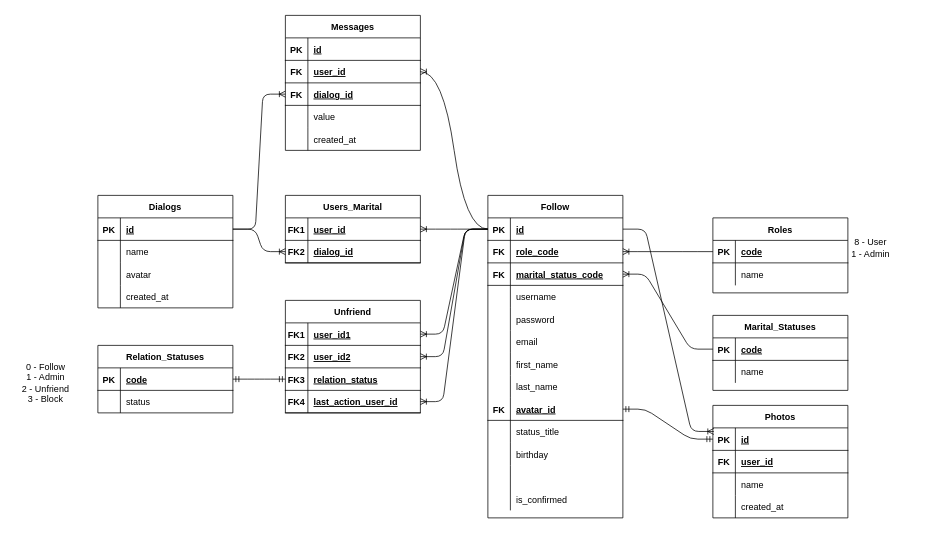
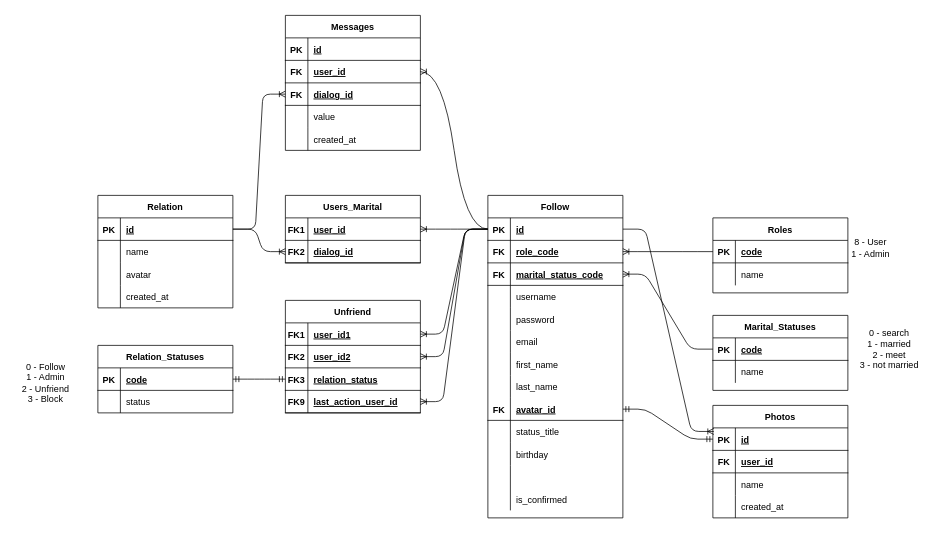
node "Dialogs": label "Dialogs" -> "Relation"
node "0 - search 1 - married 2 - meet 3 - not married": added
node "FK4": label "FK4" -> "FK9"
